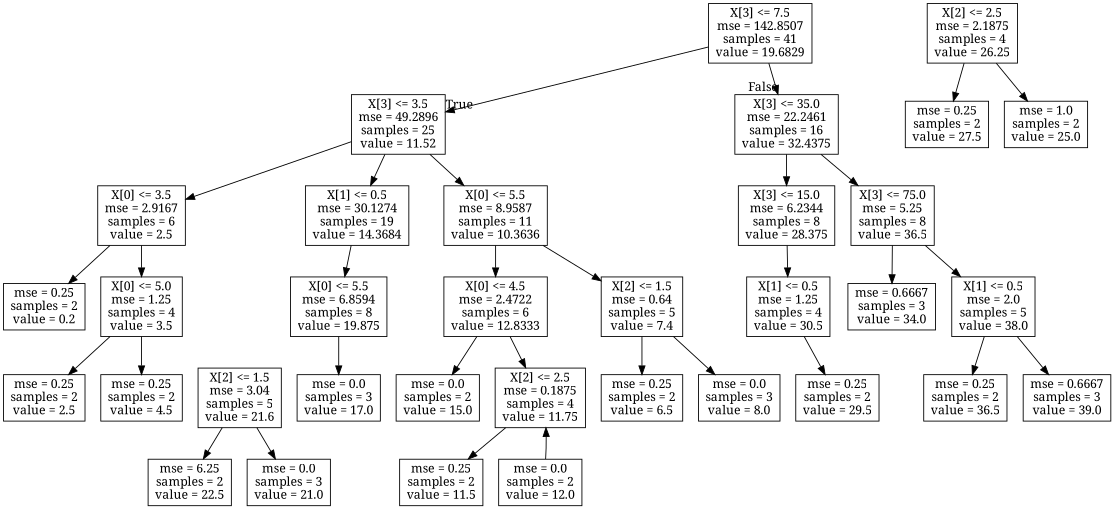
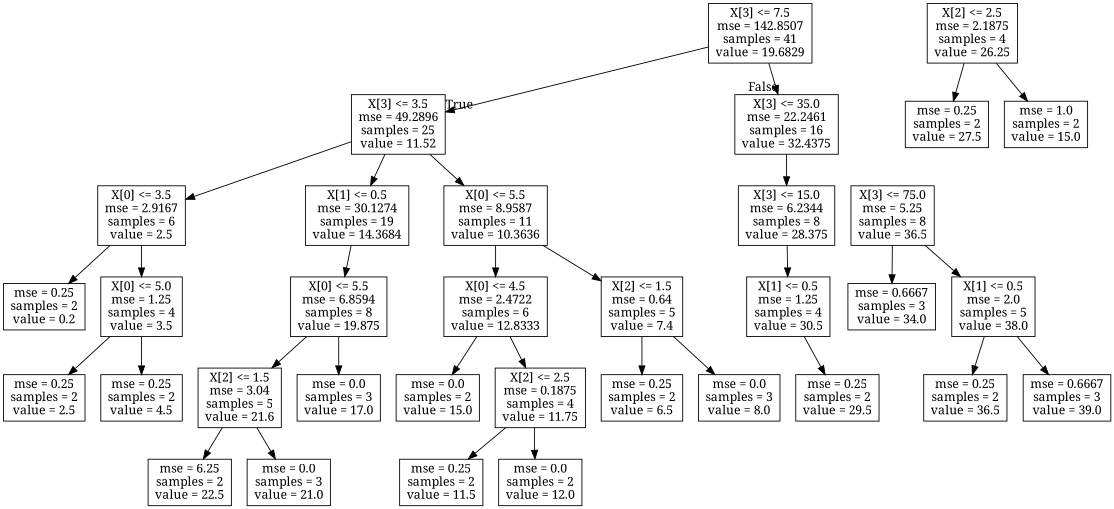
node "mse = 1.0 samples = 2 value = 25.0": label "mse = 1.0 samples = 2 value = 25.0" -> "mse = 1.0 samples = 2 value = 15.0"
edge "X[3] <= 35.0 mse = 22.2461 samples = 16 value = 32.4375" -> "X[3] <= 75.0 mse = 5.25 samples = 8 value = 36.5": removed
edge "X[0] <= 5.5 mse = 6.8594 samples = 8 value = 19.875" -> "X[2] <= 1.5 mse = 3.04 samples = 5 value = 21.6": added
edge "mse = 0.0 samples = 2 value = 12.0" -> "X[2] <= 2.5 mse = 0.1875 samples = 4 value = 11.75": reversed
